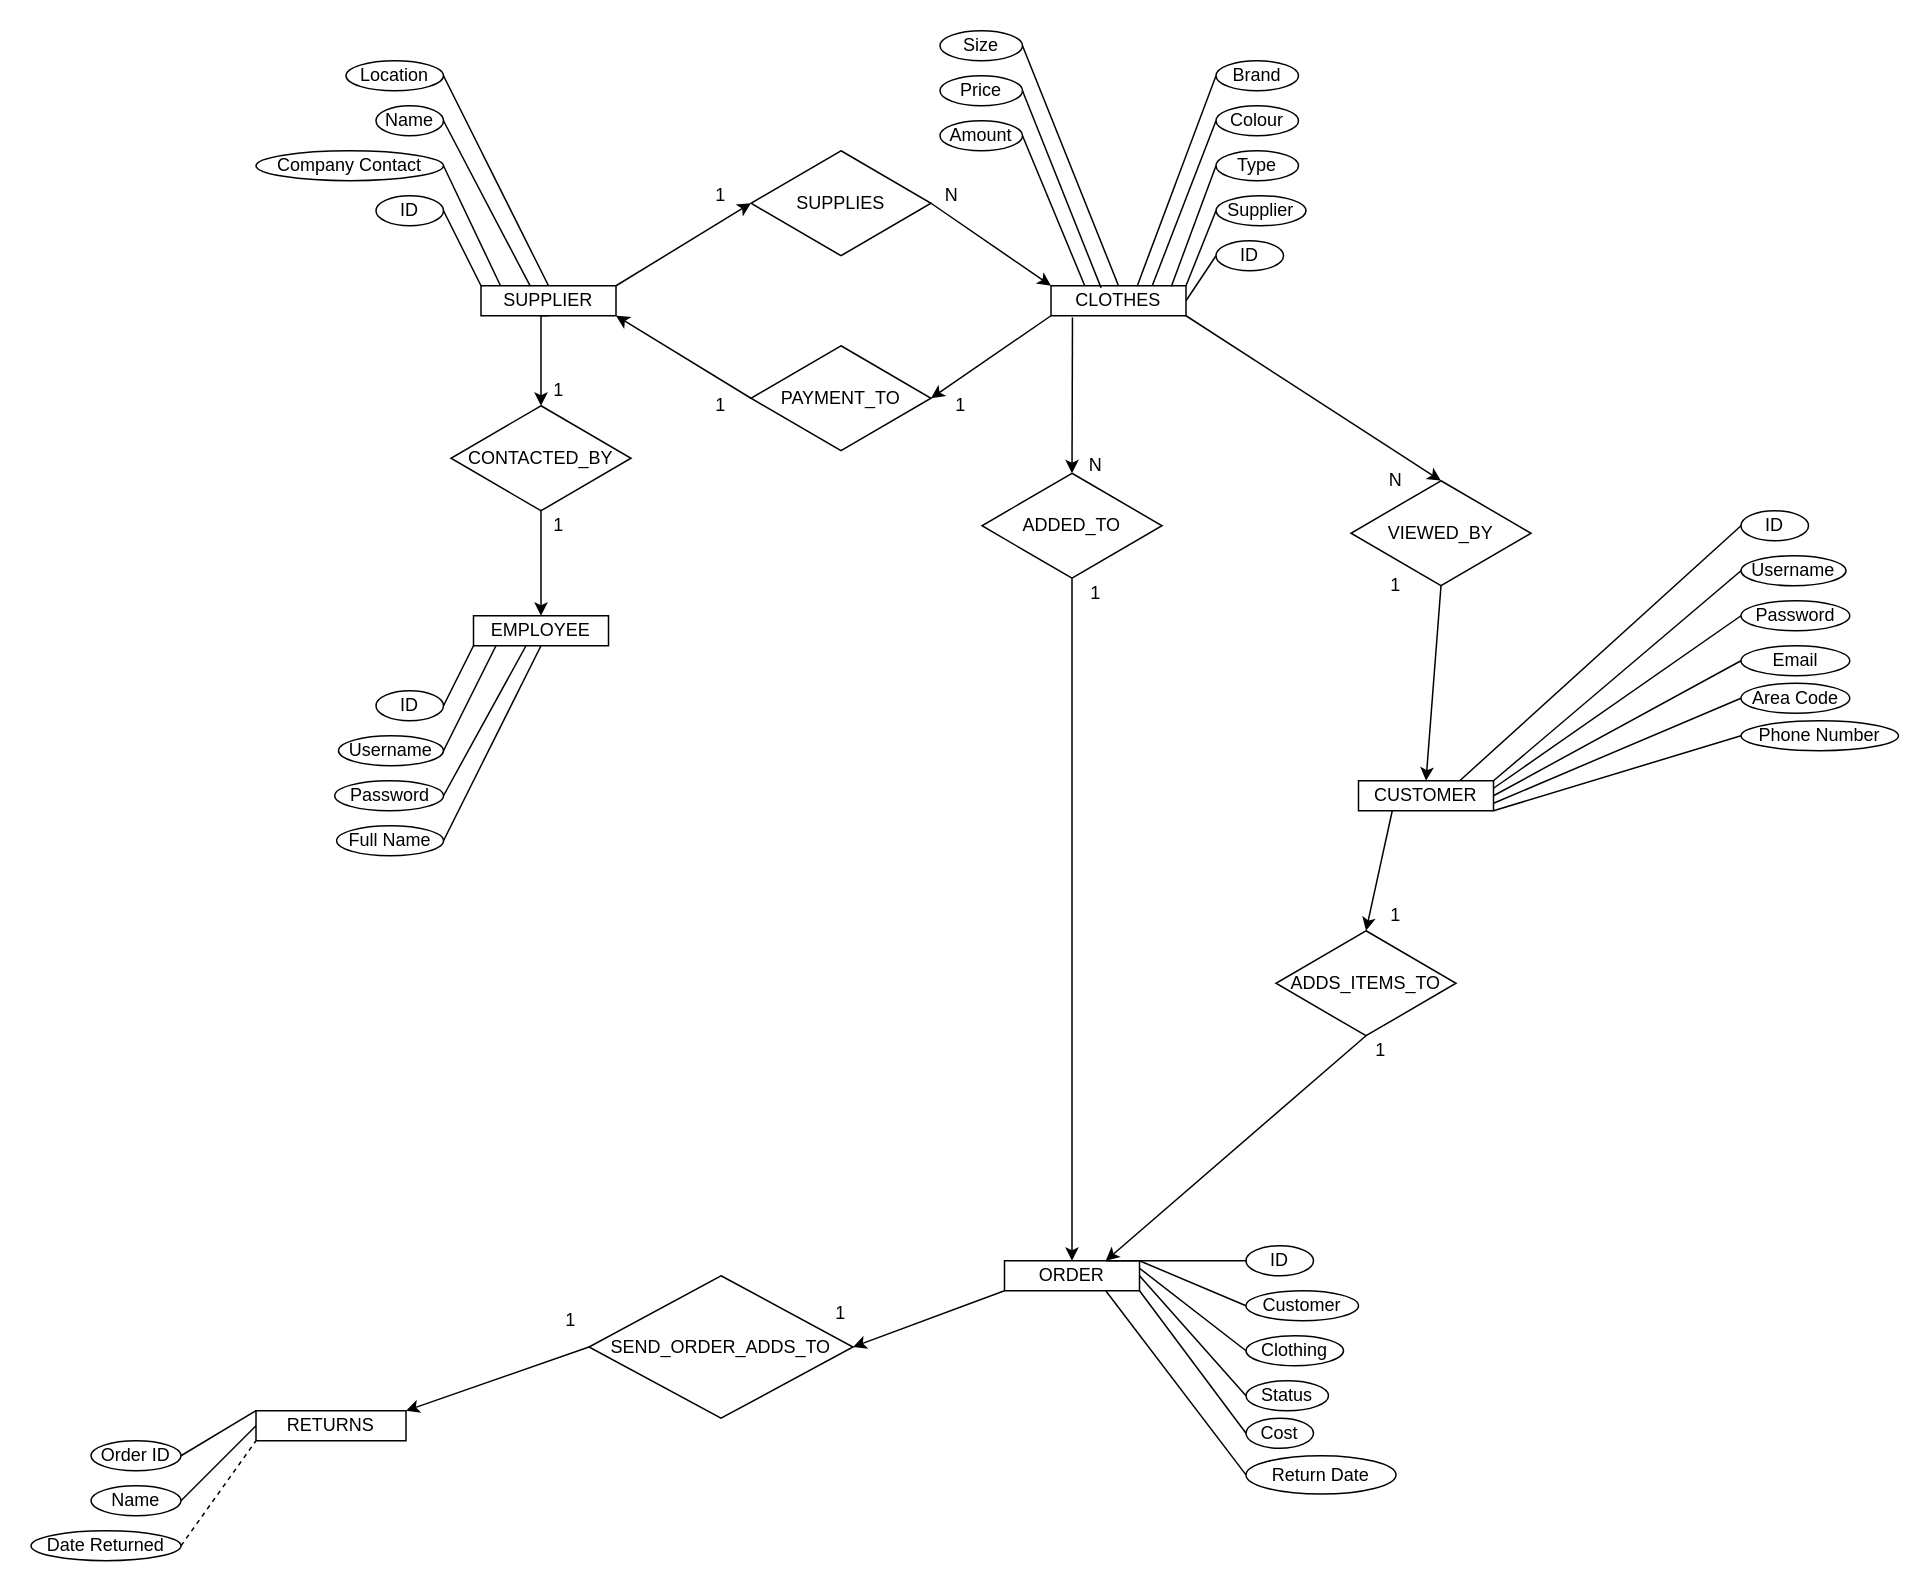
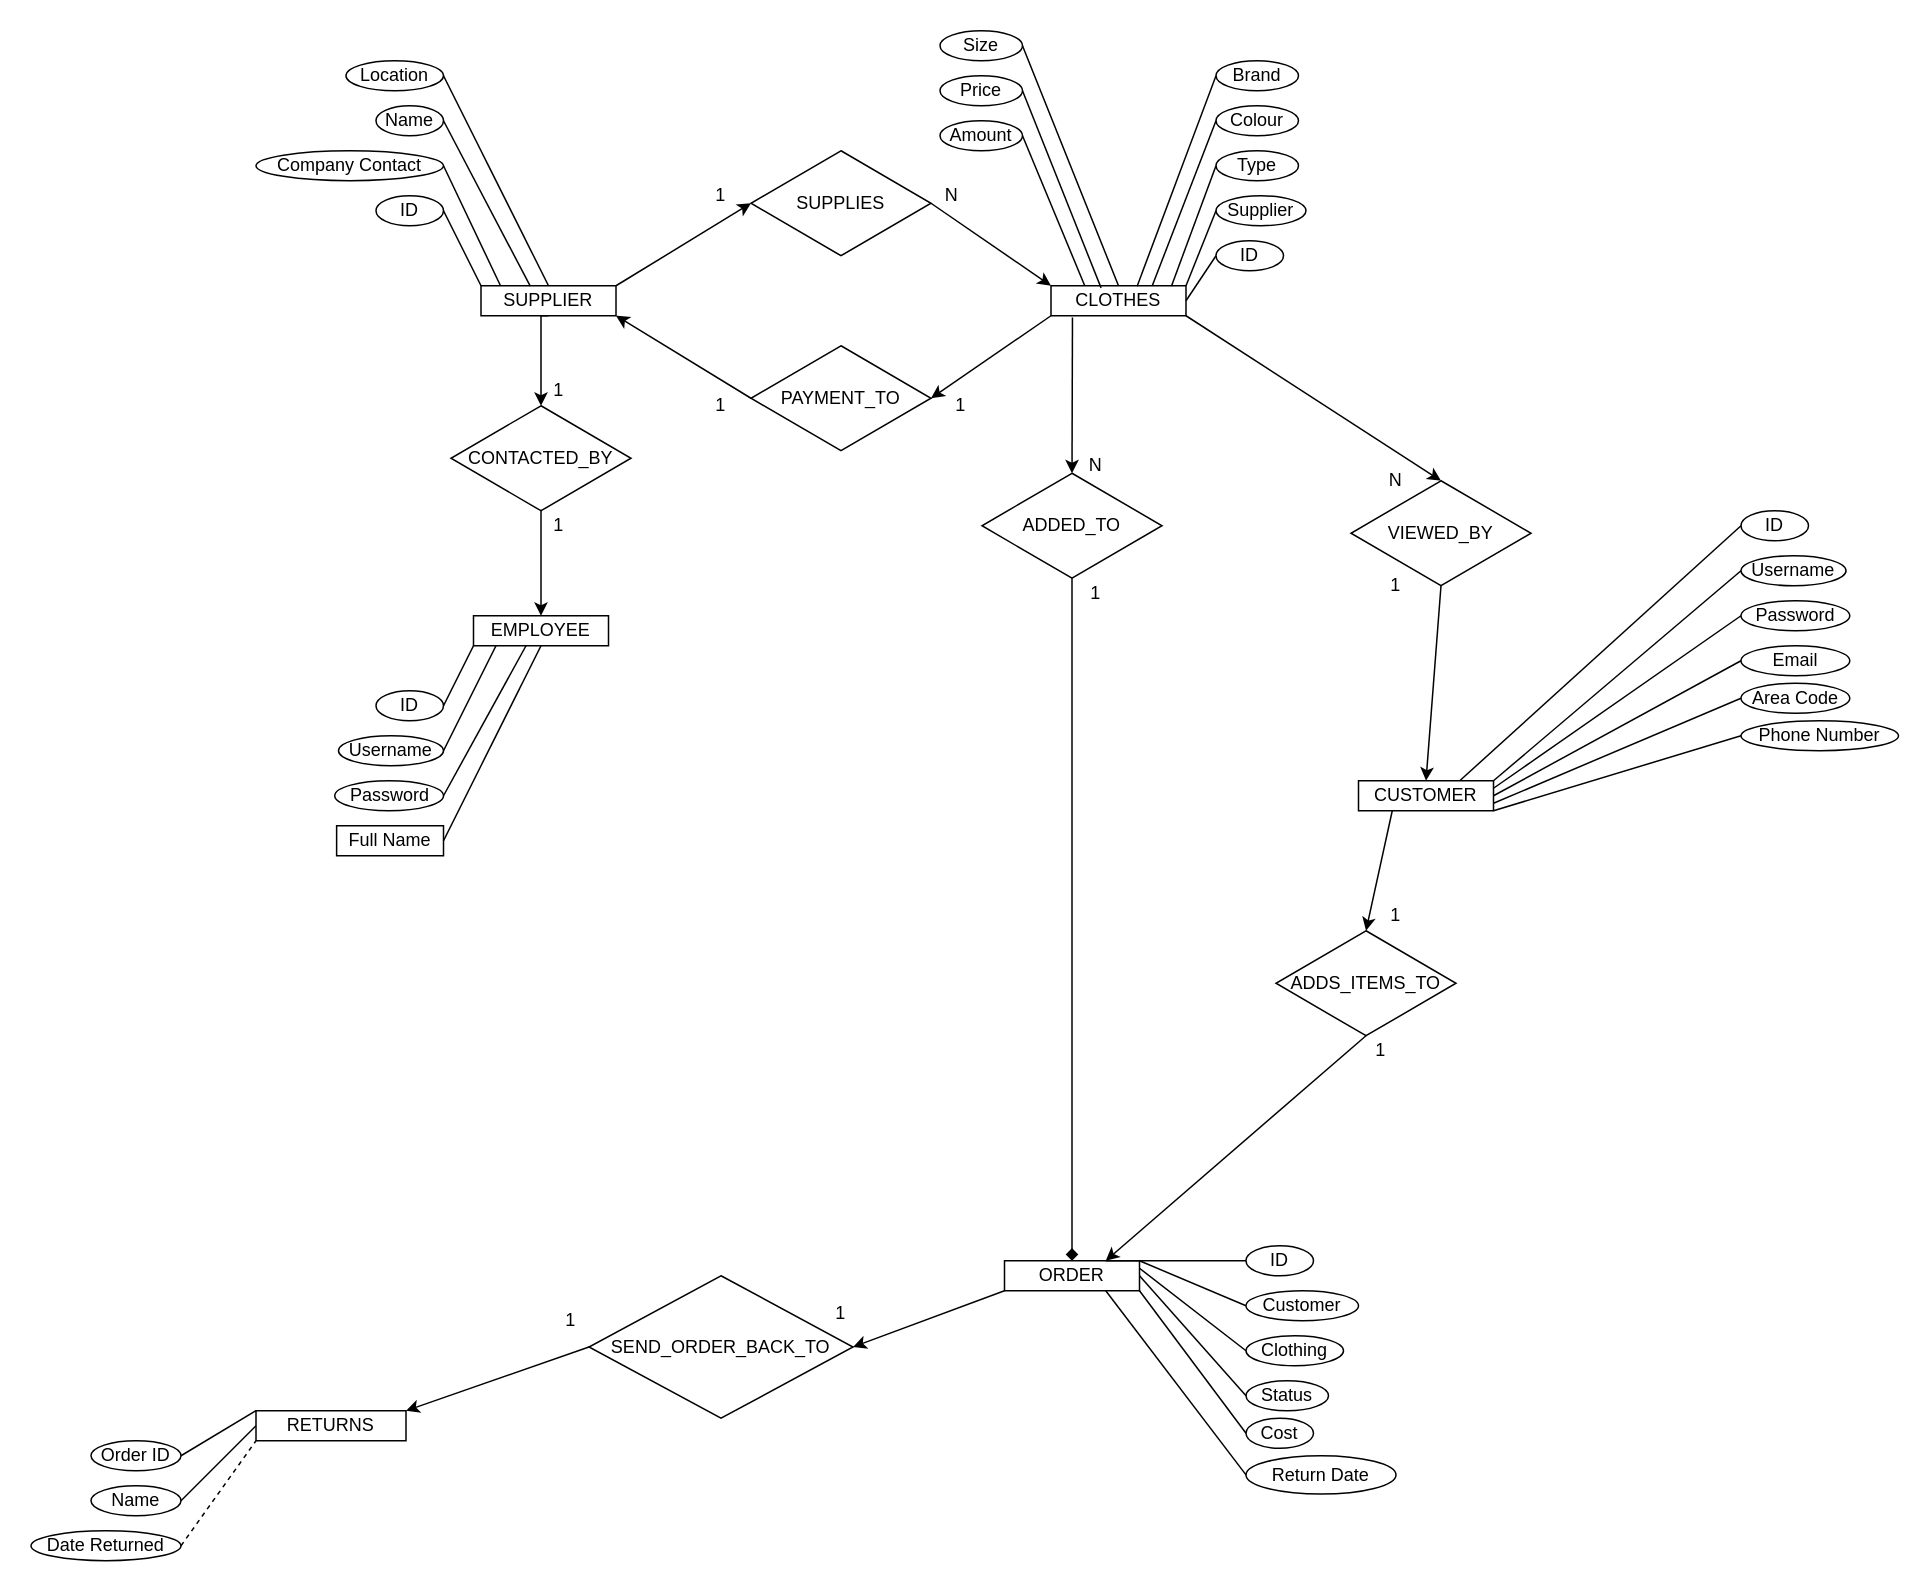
node "Full Name": shape ellipse -> rectangle
edge "ADDED_TO" -> "ORDER": arrowhead classic -> diamond
node "SEND_ORDER_ADDS_TO": label "SEND_ORDER_ADDS_TO" -> "SEND_ORDER_BACK_TO"
